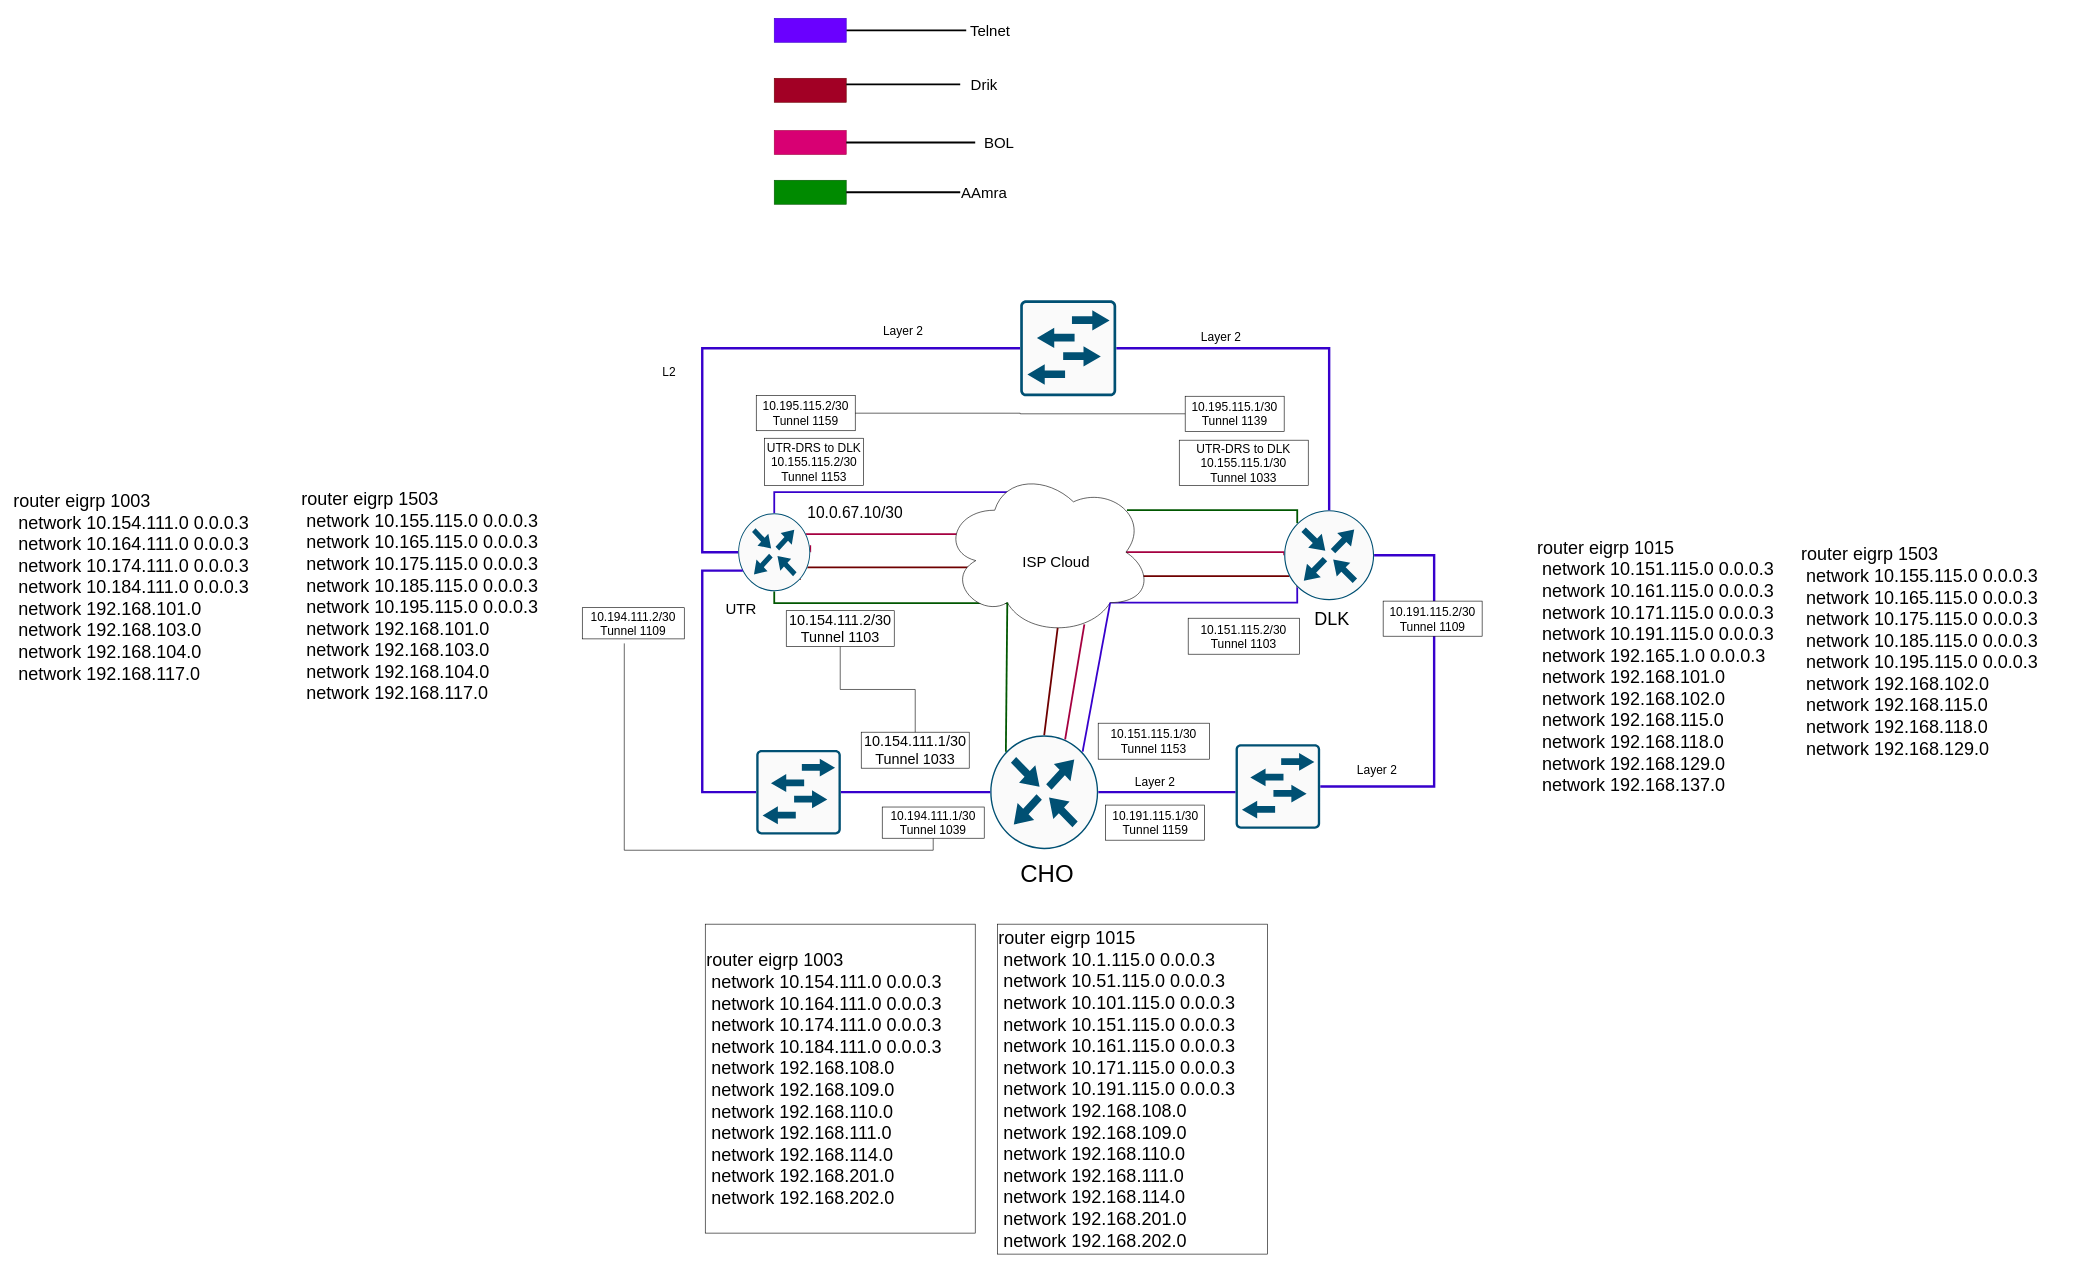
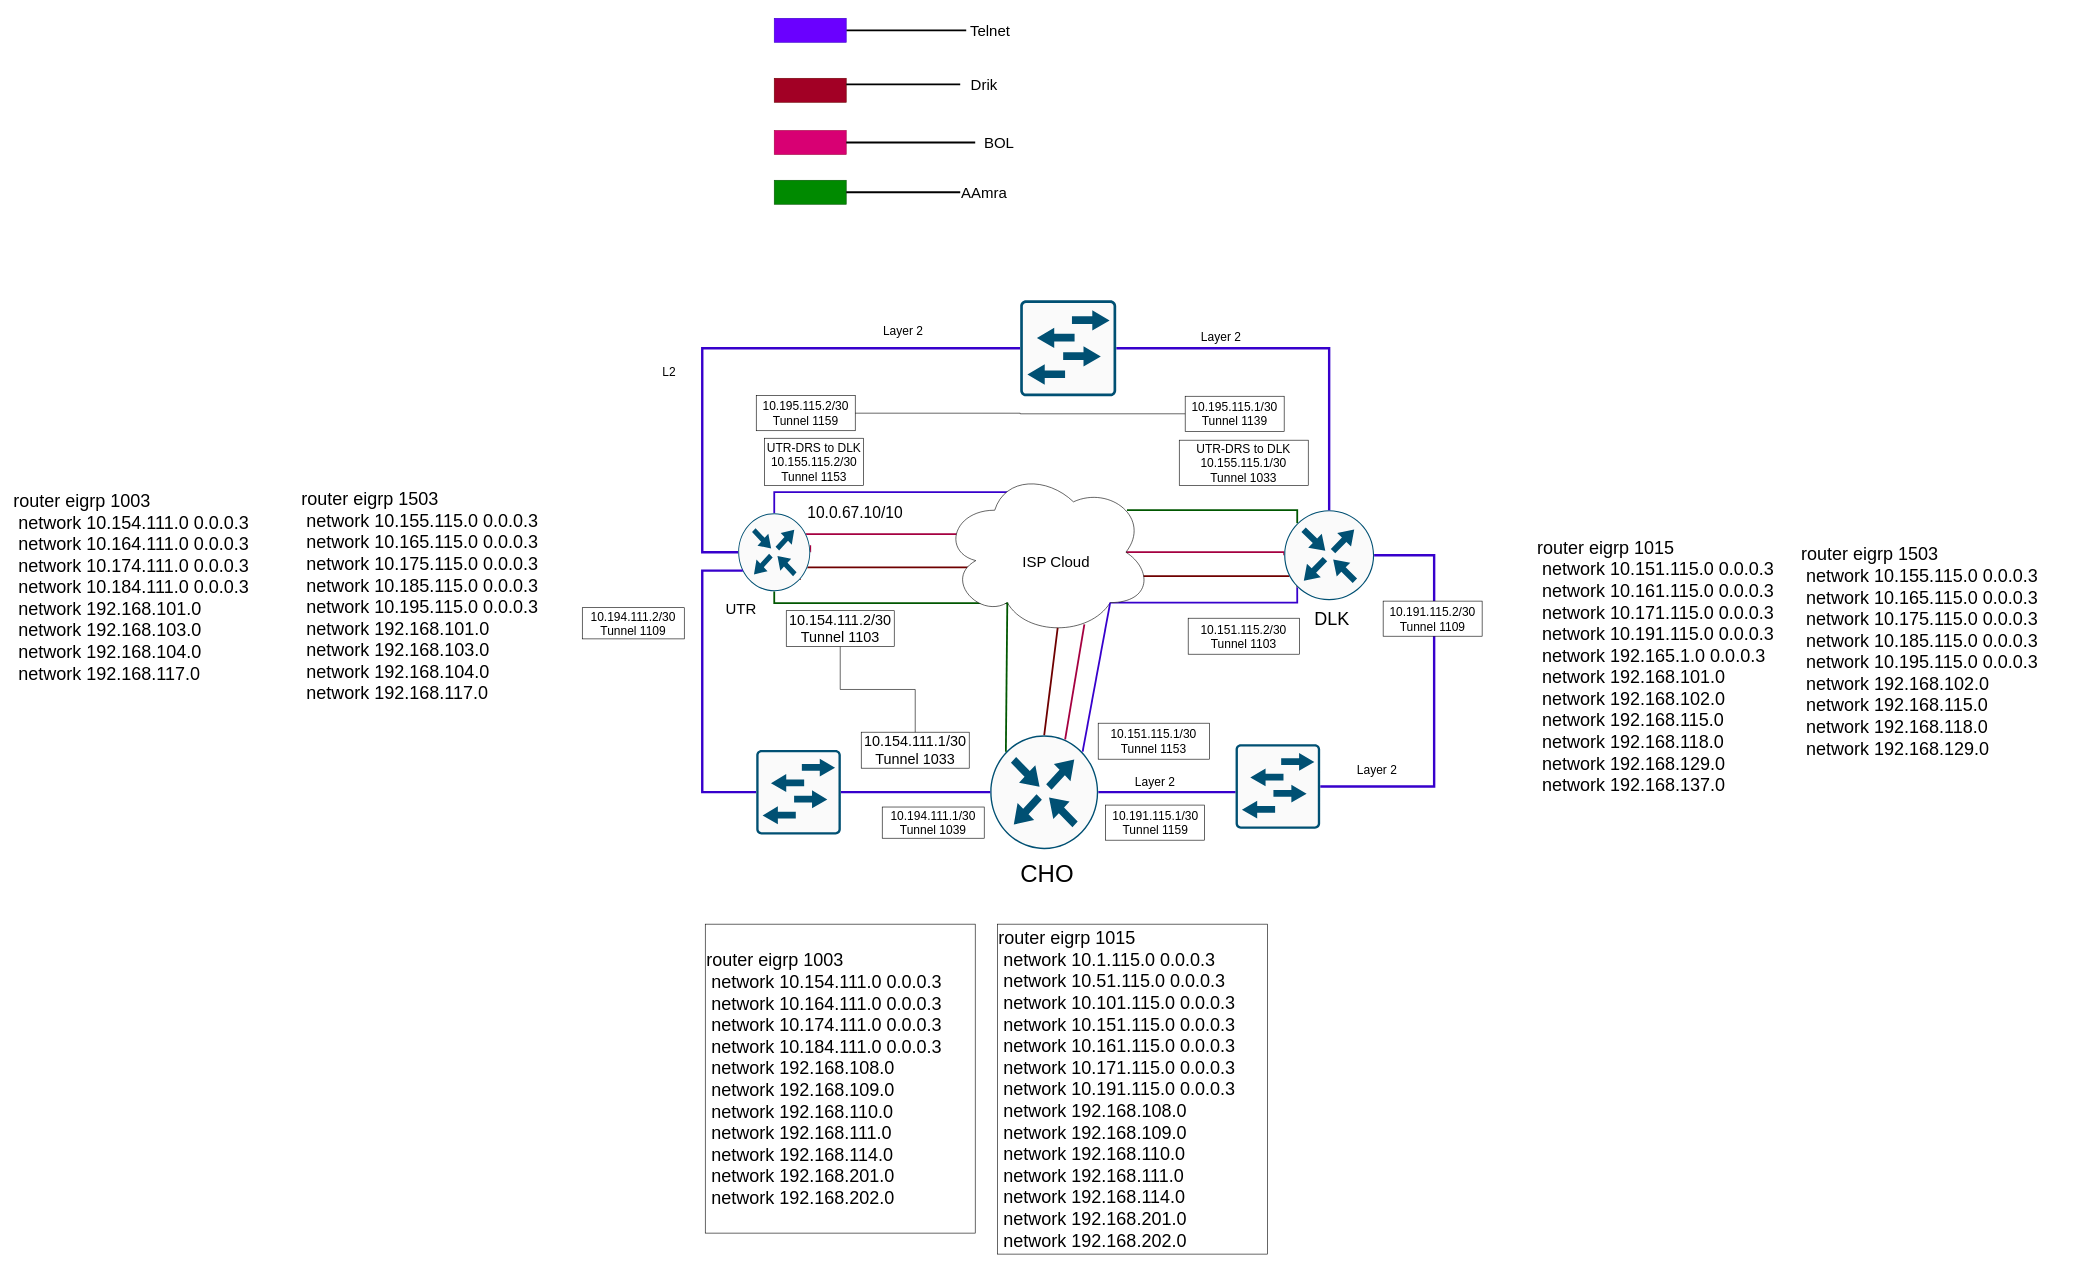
node "10.0.67.10/30": label "10.0.67.10/30" -> "10.0.67.10/10"
edge "10.194.111.2/30 Tunnel 1109" -- "10.194.111.1/30 Tunnel 1039": removed
